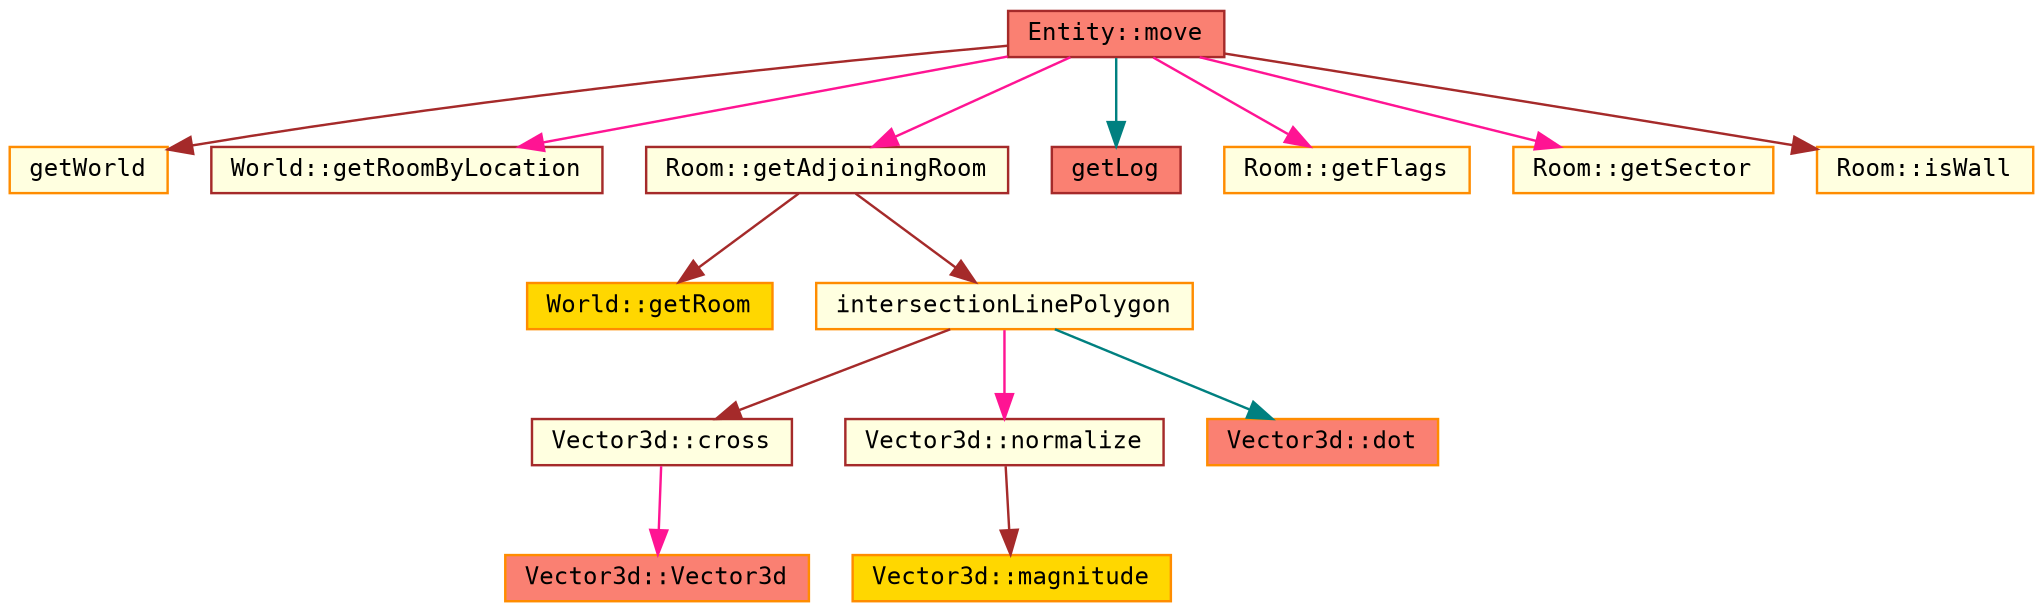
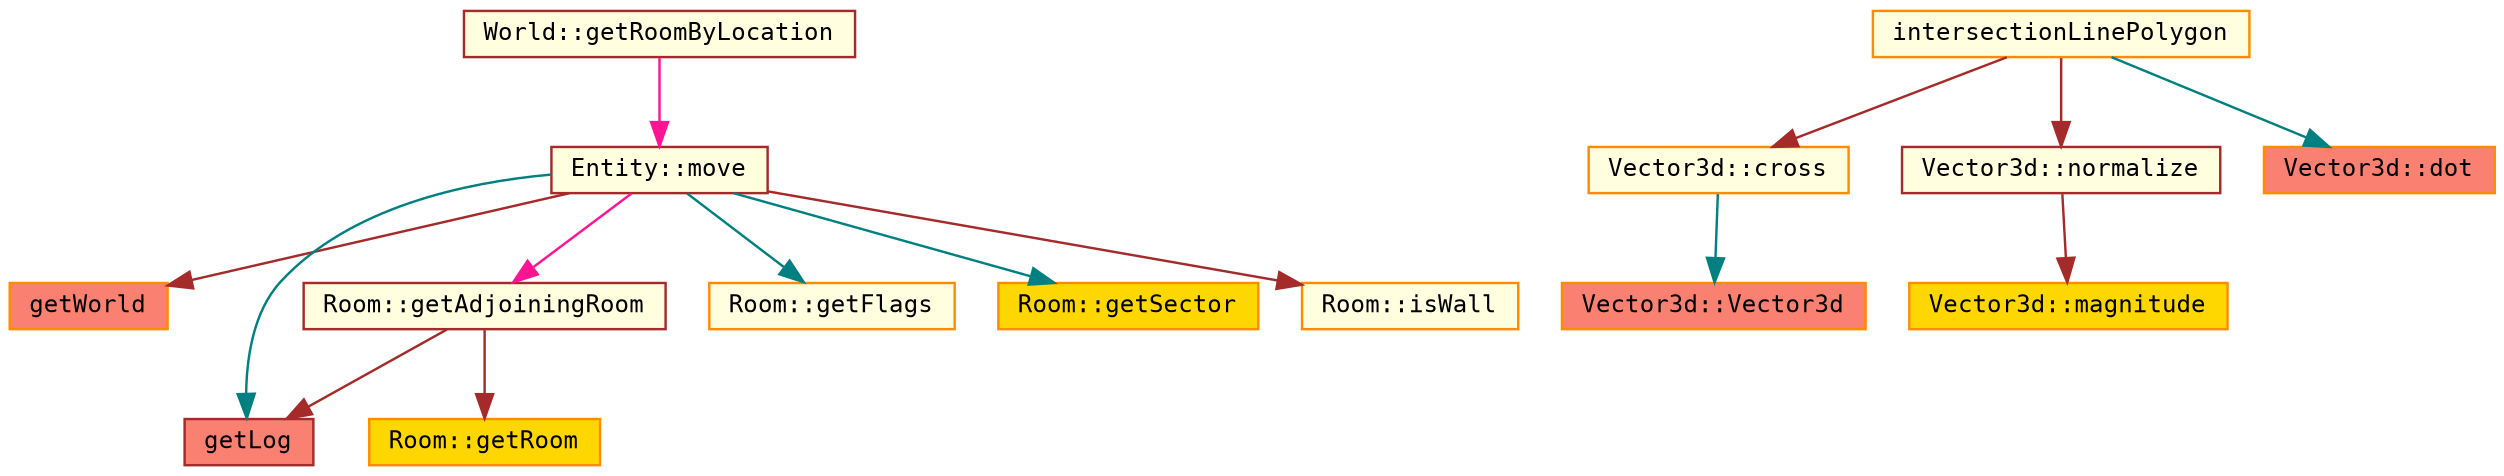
node "Entity::move": fillcolor salmon -> lightyellow
edge "Entity::move" -> "Room::getFlags": color deeppink -> teal
edge "Entity::move" -> "World::getRoomByLocation": reversed
edge "Entity::move" -> "Room::getSector": color deeppink -> teal
node "getWorld": fillcolor lightyellow -> salmon
node "Room::getSector": fillcolor lightyellow -> gold
edge "Room::getAdjoiningRoom" -> "intersectionLinePolygon": now "Room::getAdjoiningRoom" -> "getLog"
node "World::getRoom": label "World::getRoom" -> "Room::getRoom"
edge "intersectionLinePolygon" -> "Vector3d::normalize": color deeppink -> brown
node "Vector3d::cross": color brown -> darkorange
edge "Vector3d::cross" -> "Vector3d::Vector3d": color deeppink -> teal
